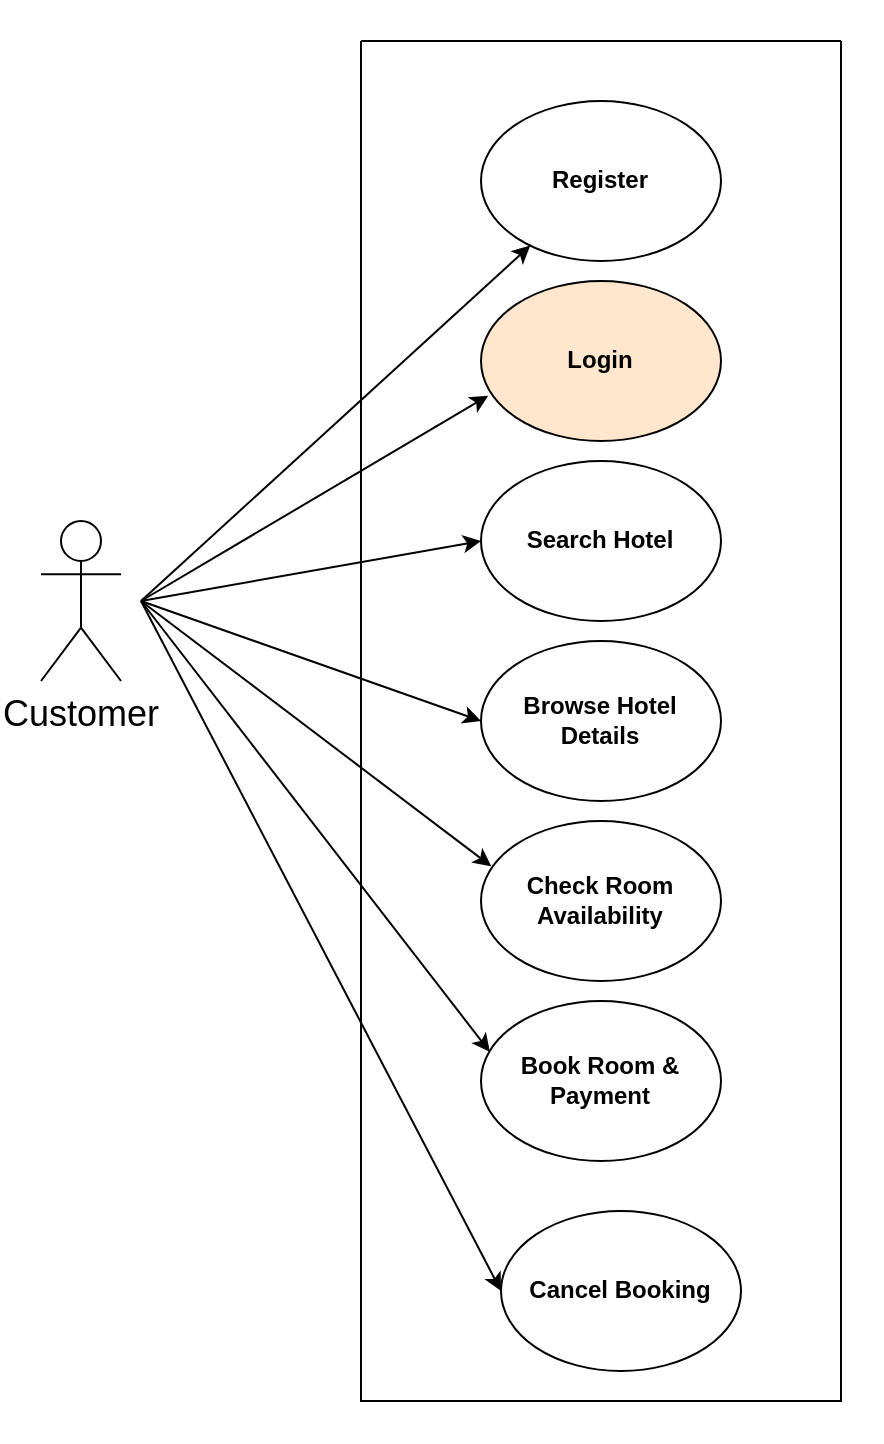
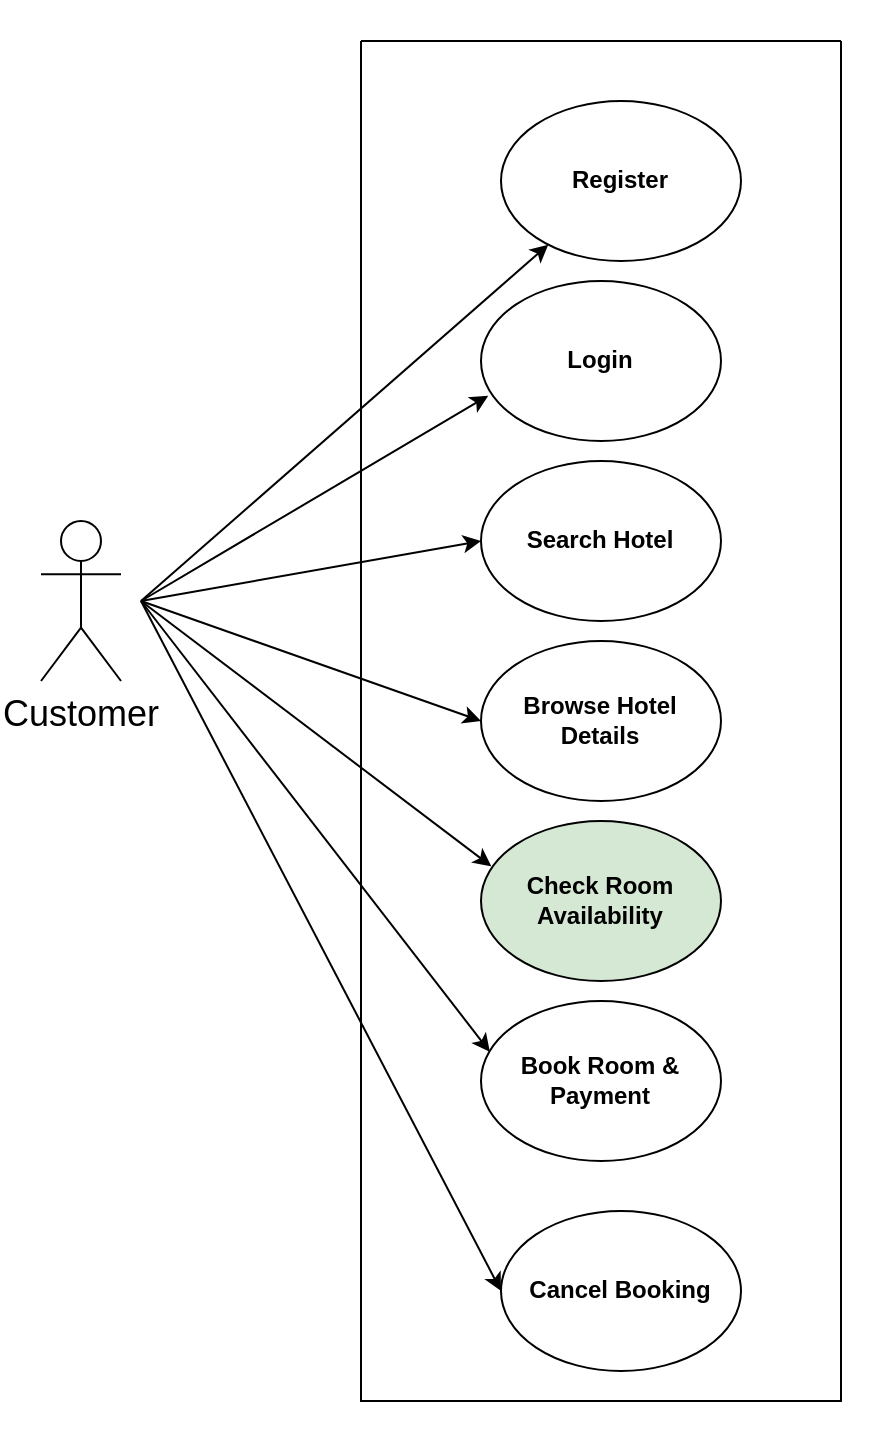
node "Register": moved (601, 181) -> (621, 181)
node "Login": fillcolor #ffe6cc -> #ffffff
node "Check Room Availability": fillcolor #ffffff -> #d5e8d4
